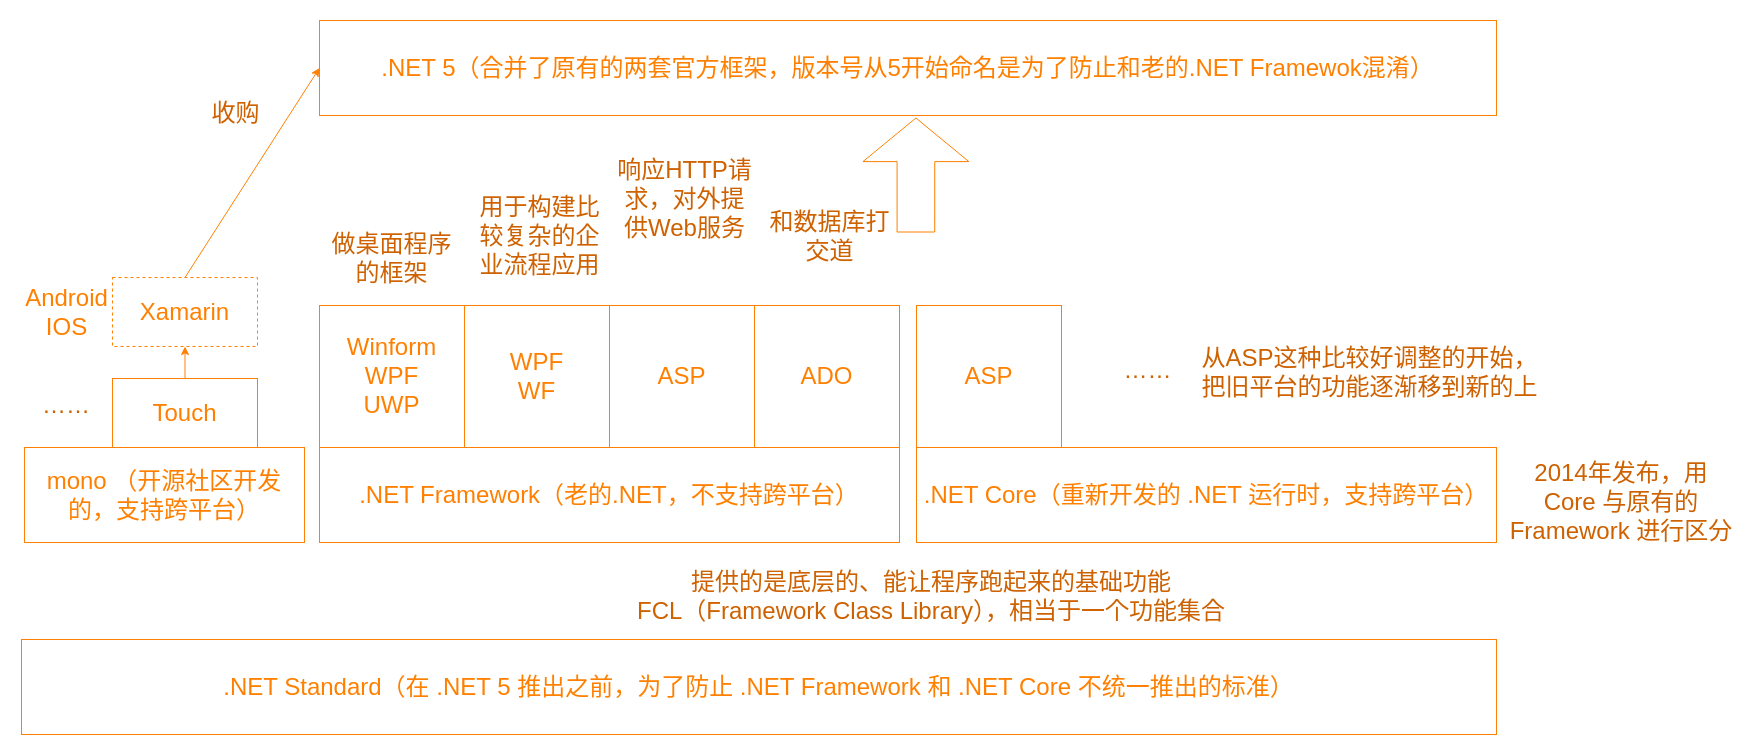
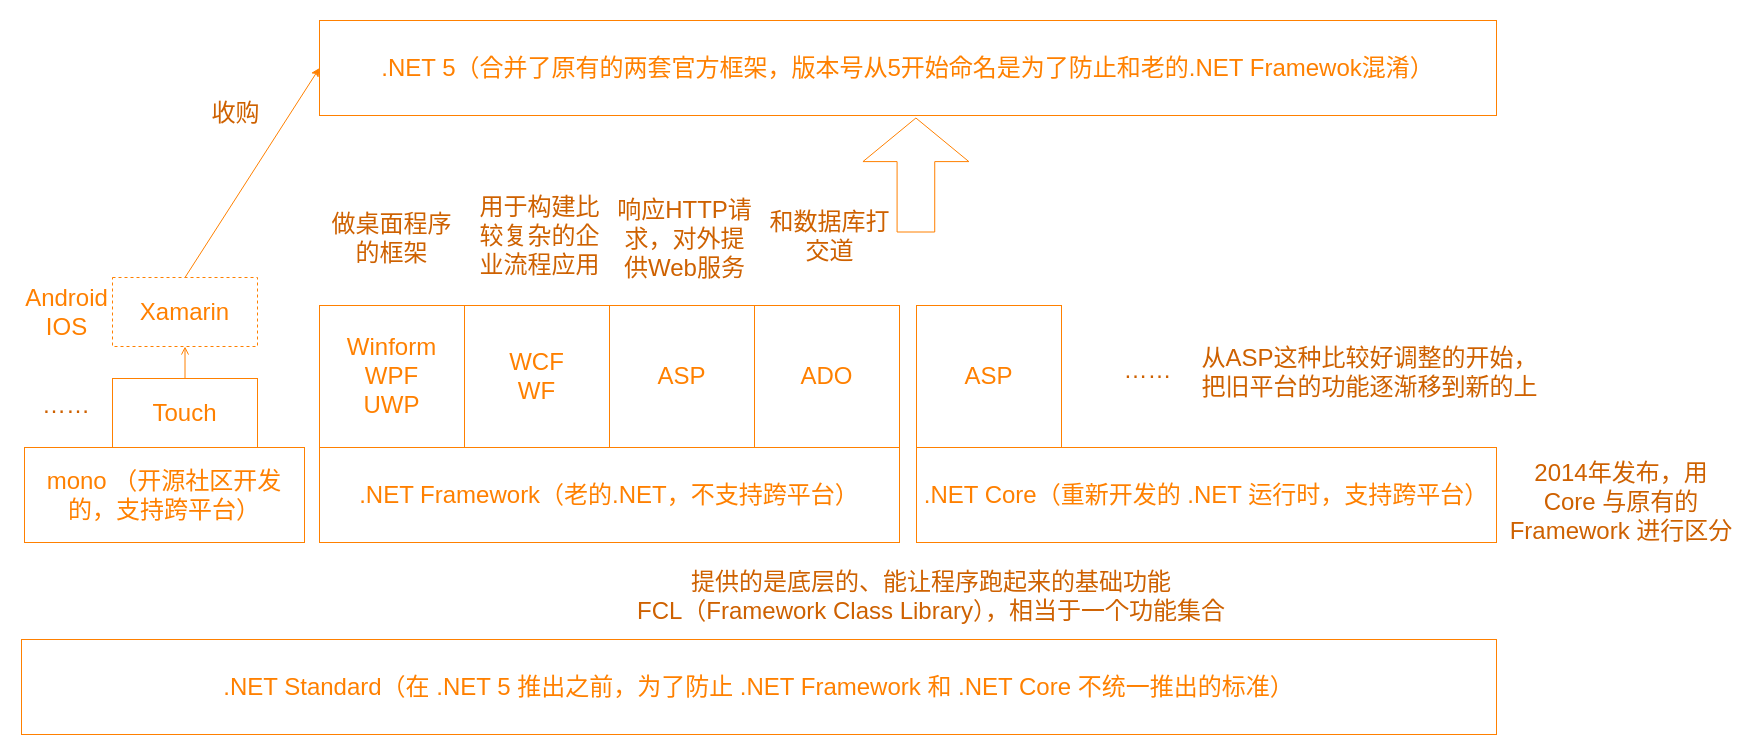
node "响应HTTP请求，对外提供Web服务": moved (685, 198) -> (685, 238)
node "做桌面程序的框架": moved (392, 258) -> (392, 238)
edge "Touch" -> "Xamarin": arrowhead classic -> open
node "WPF WF": label "WPF WF" -> "WCF WF"
